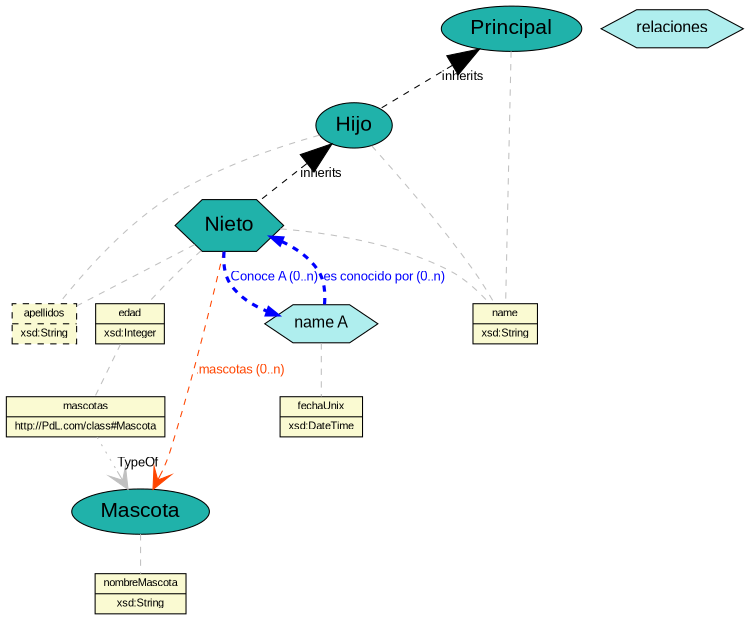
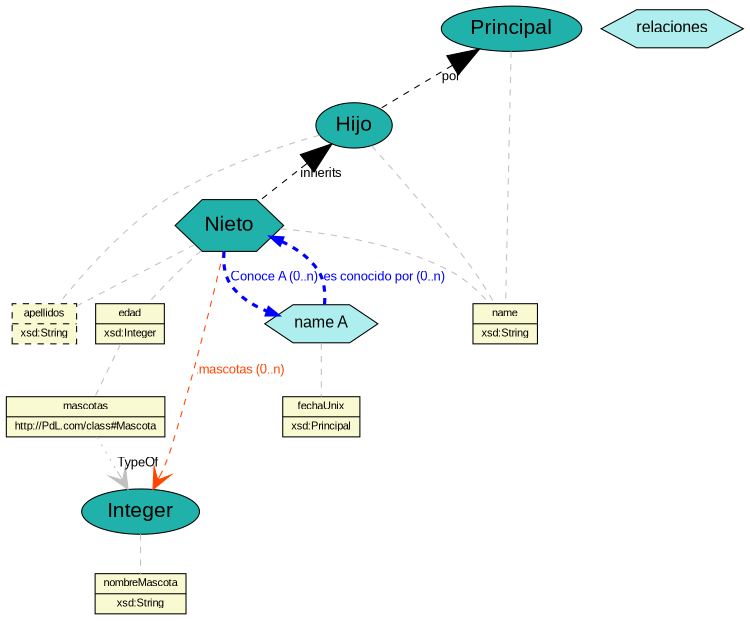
edge "Principal" -- "Hijo": label "inherits" -> "por"
node "fechaUnix": text "xsd:DateTime" -> "xsd:Principal"
node "Mascota": label "Mascota" -> "Integer"
